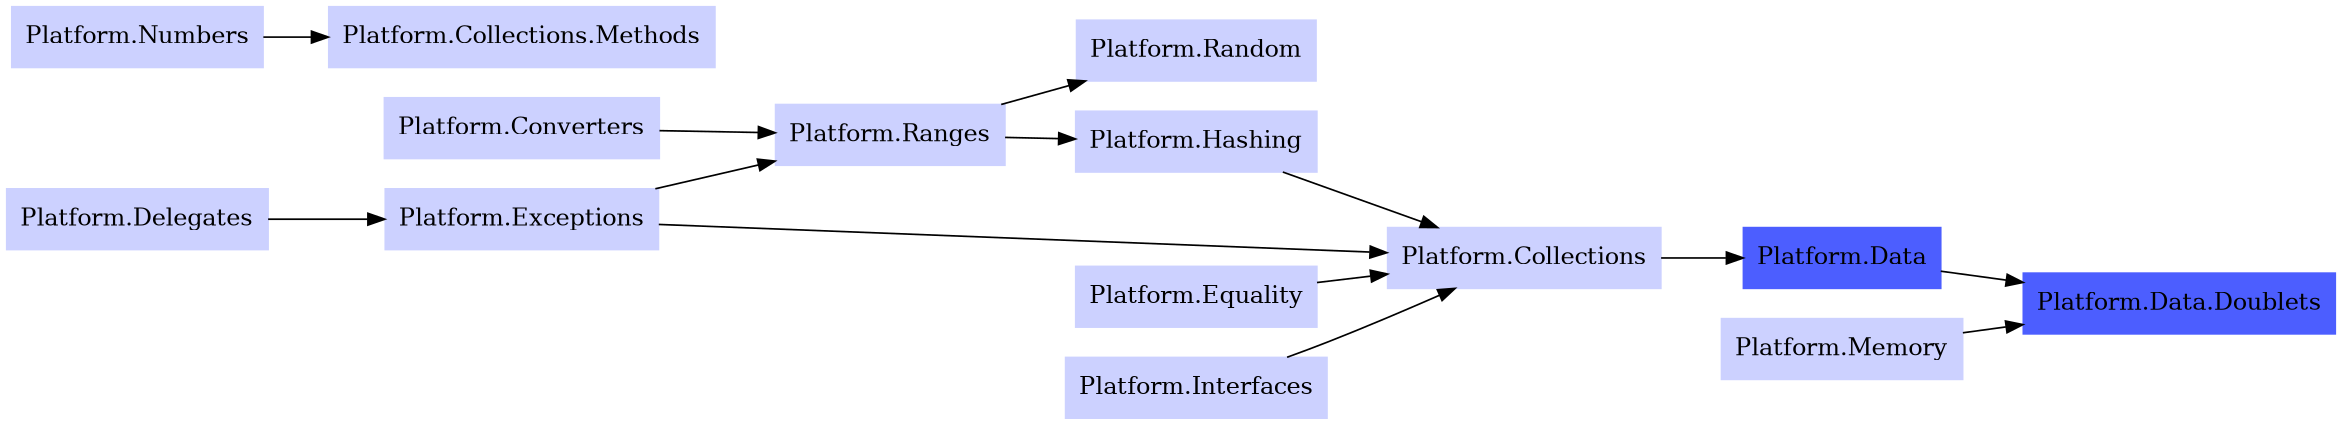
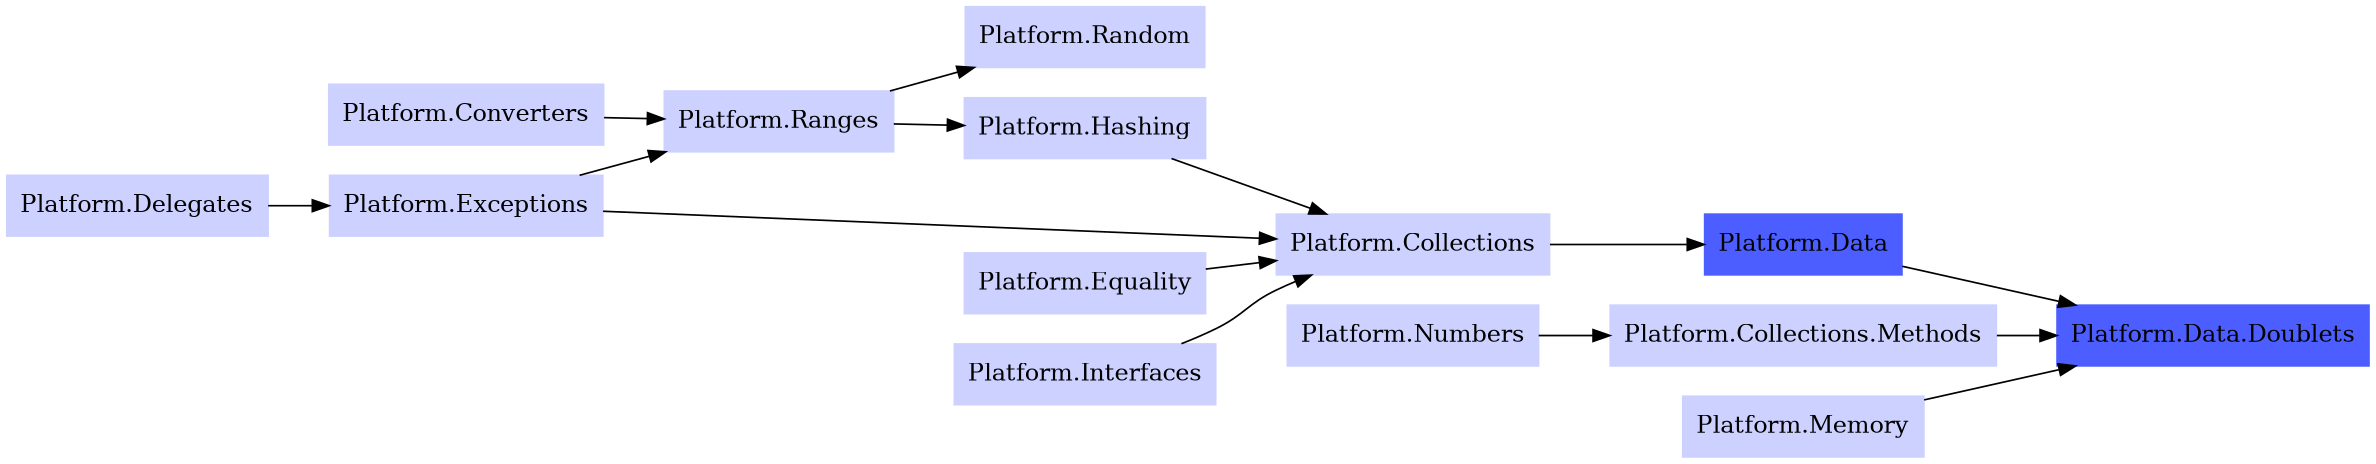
edge "Platform.Collections.Methods" -> "Platform.Data.Doublets": added
